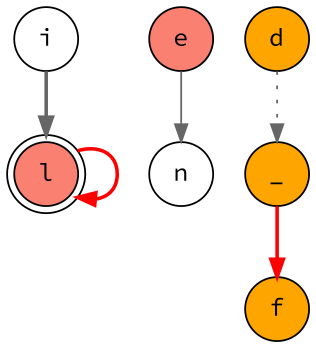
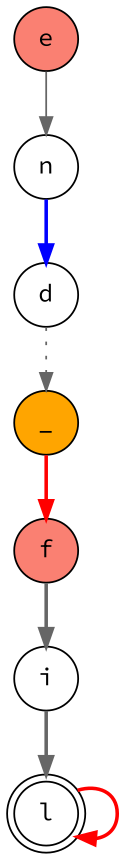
node "d": fillcolor orange -> white
node "l": fillcolor salmon -> white
edge "n" -> "d": added
node "f": fillcolor orange -> salmon
edge "f" -> "i": added
